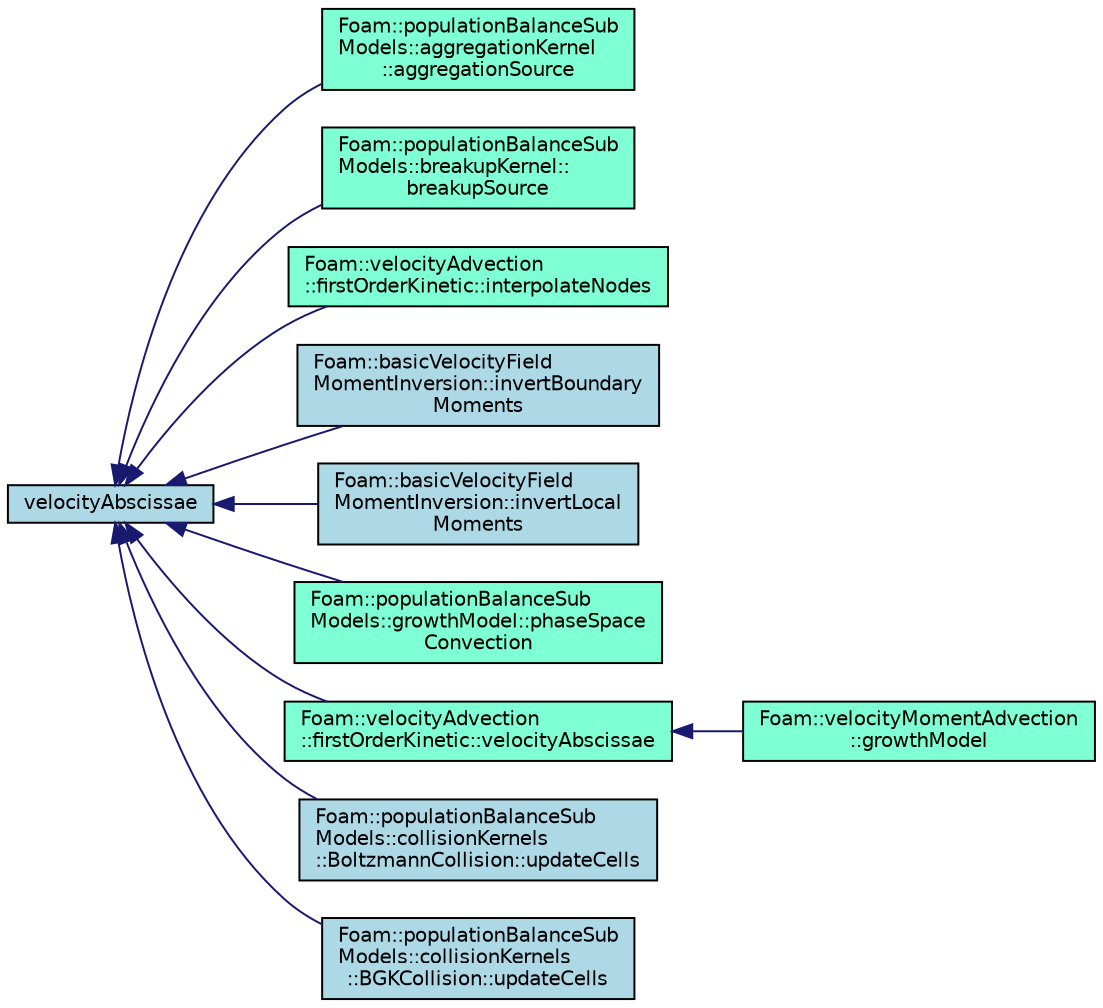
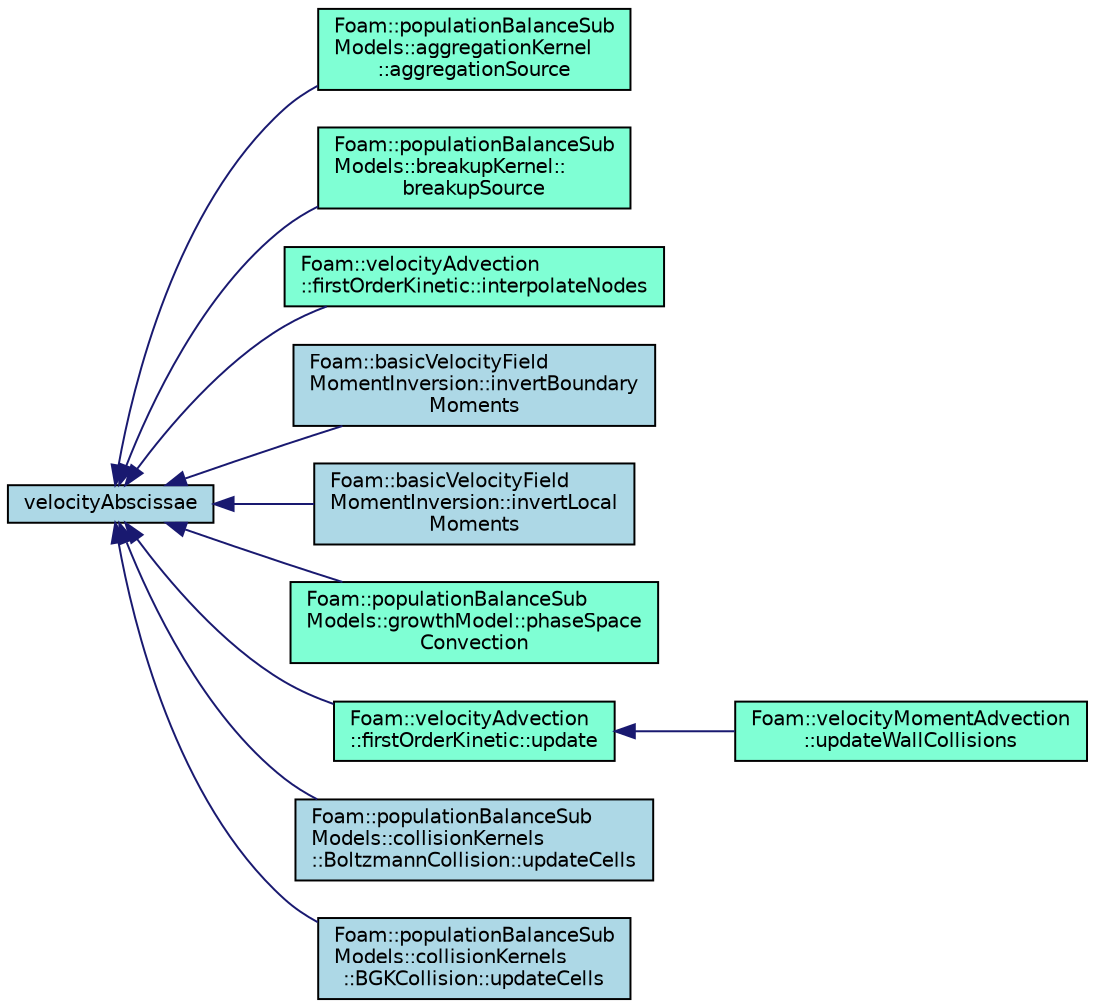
node "Foam::velocityAdvection ::firstOrderKinetic::velocityAbscissae": label "Foam::velocityAdvection ::firstOrderKinetic::velocityAbscissae" -> "Foam::velocityAdvection ::firstOrderKinetic::update"
node "Foam::velocityMomentAdvection ::growthModel": label "Foam::velocityMomentAdvection ::growthModel" -> "Foam::velocityMomentAdvection ::updateWallCollisions"
